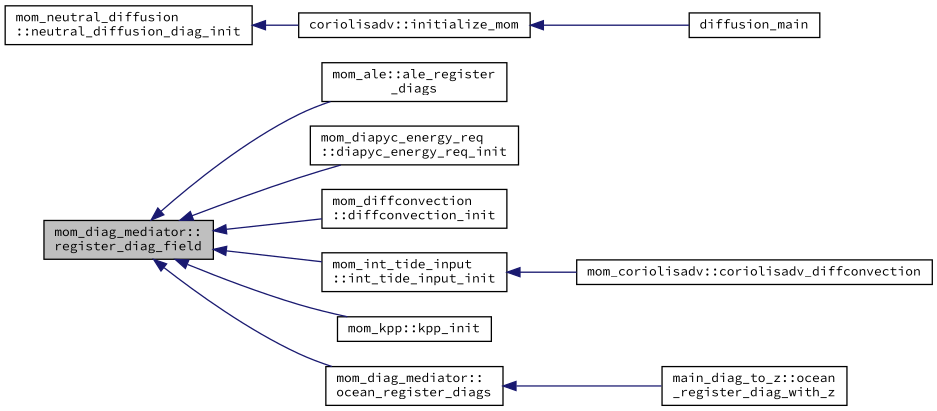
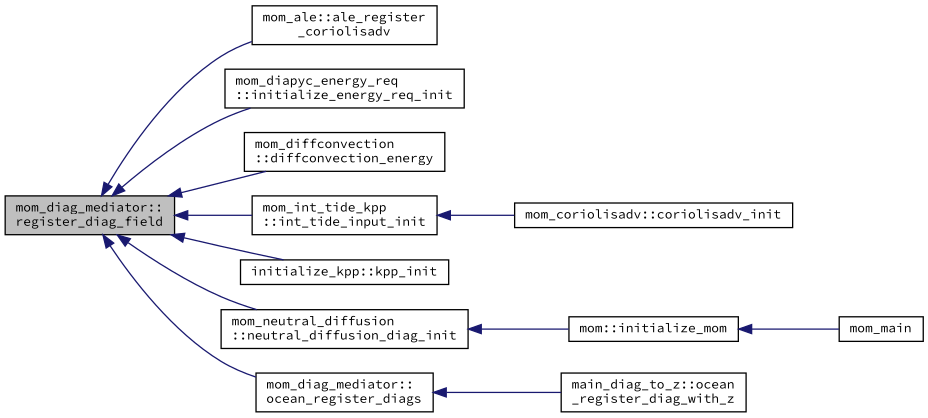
node "coriolisadv::initialize_mom": label "coriolisadv::initialize_mom" -> "mom::initialize_mom"
node "diffusion_main": label "diffusion_main" -> "mom_main"
node "mom_ale::ale_register _diags": label "mom_ale::ale_register _diags" -> "mom_ale::ale_register _coriolisadv"
node "mom_diapyc_energy_req ::diapyc_energy_req_init": label "mom_diapyc_energy_req ::diapyc_energy_req_init" -> "mom_diapyc_energy_req ::initialize_energy_req_init"
node "mom_diffconvection ::diffconvection_init": label "mom_diffconvection ::diffconvection_init" -> "mom_diffconvection ::diffconvection_energy"
node "mom_int_tide_input ::int_tide_input_init": label "mom_int_tide_input ::int_tide_input_init" -> "mom_int_tide_kpp ::int_tide_input_init"
node "mom_coriolisadv::coriolisadv_diffconvection": label "mom_coriolisadv::coriolisadv_diffconvection" -> "mom_coriolisadv::coriolisadv_init"
edge "mom_neutral_diffusion ::neutral_diffusion_diag_init" -> "mom_diag_mediator:: register_diag_field": added
node "mom_kpp::kpp_init": label "mom_kpp::kpp_init" -> "initialize_kpp::kpp_init"
